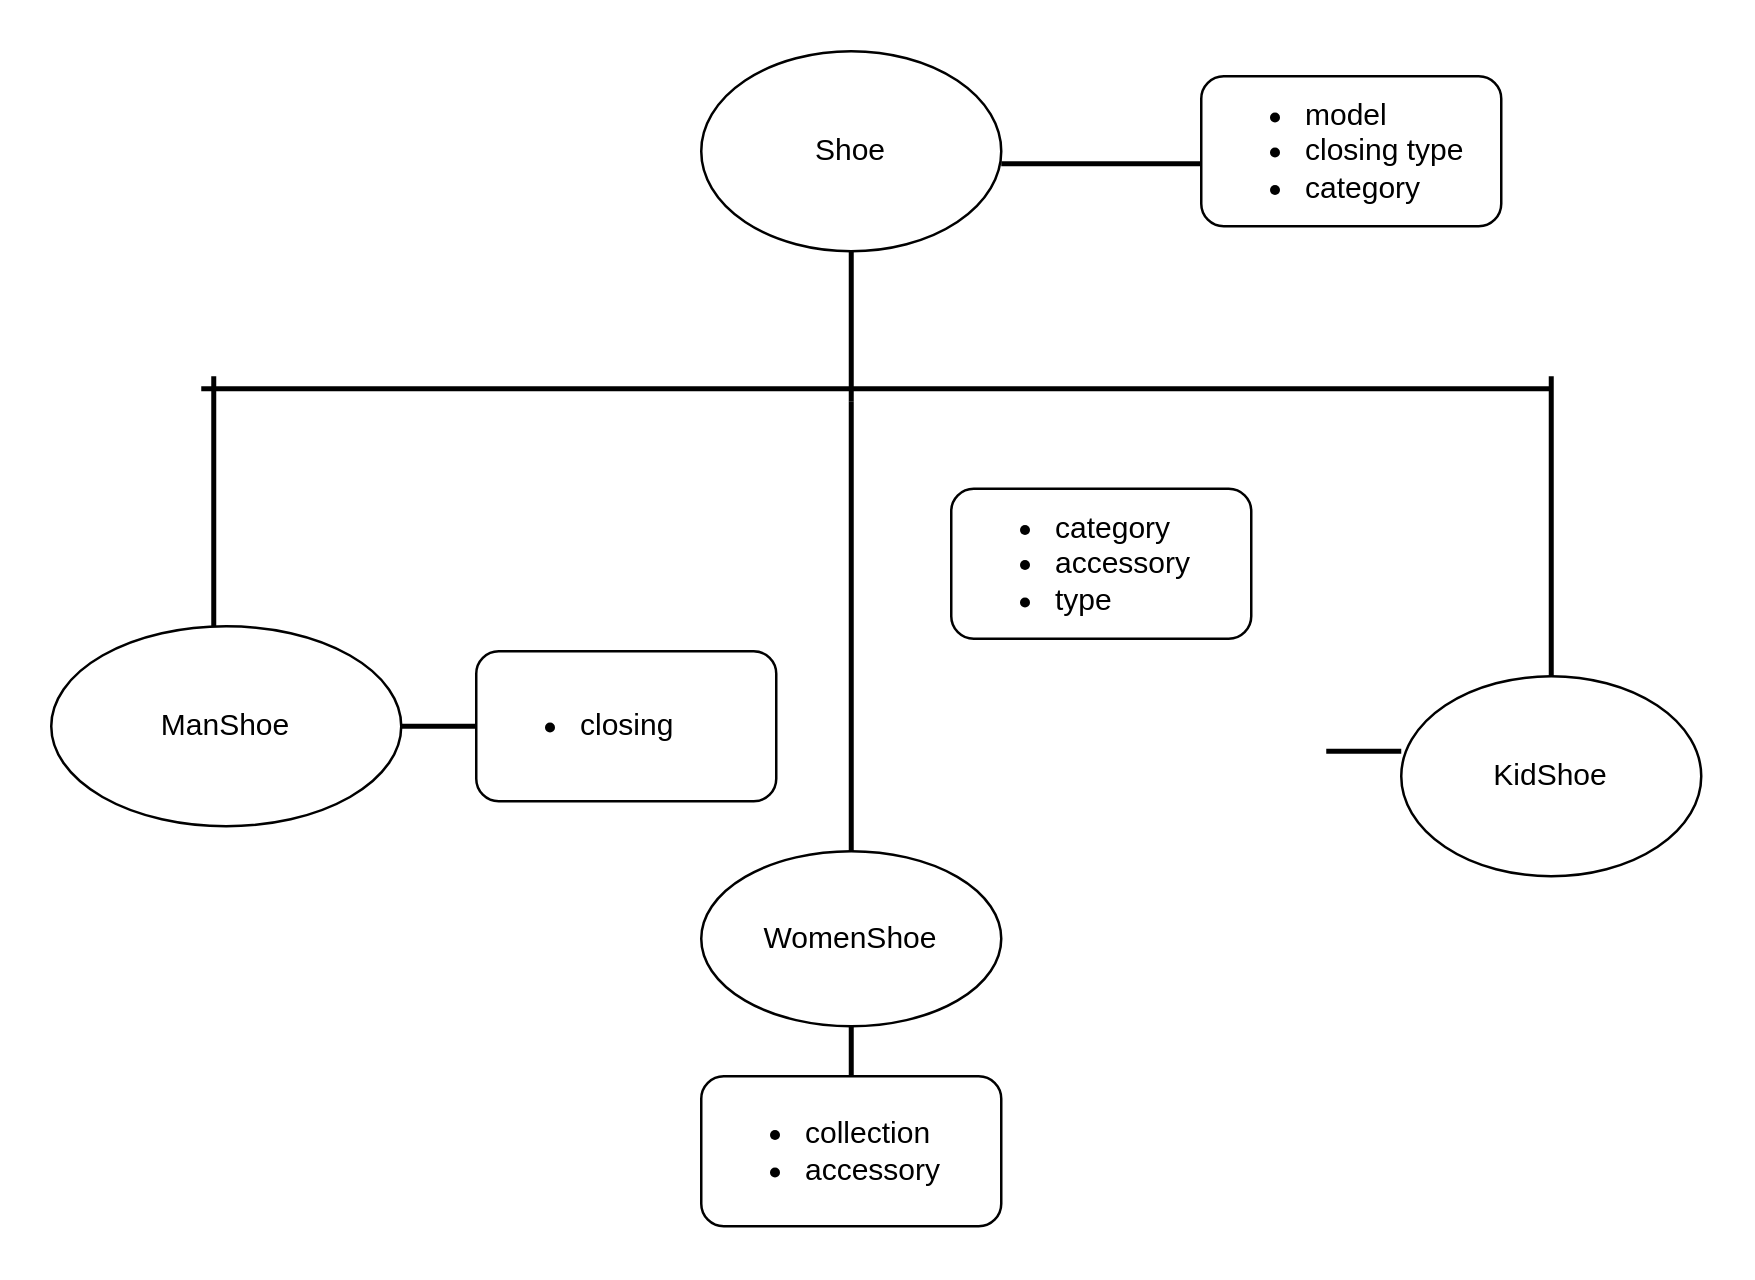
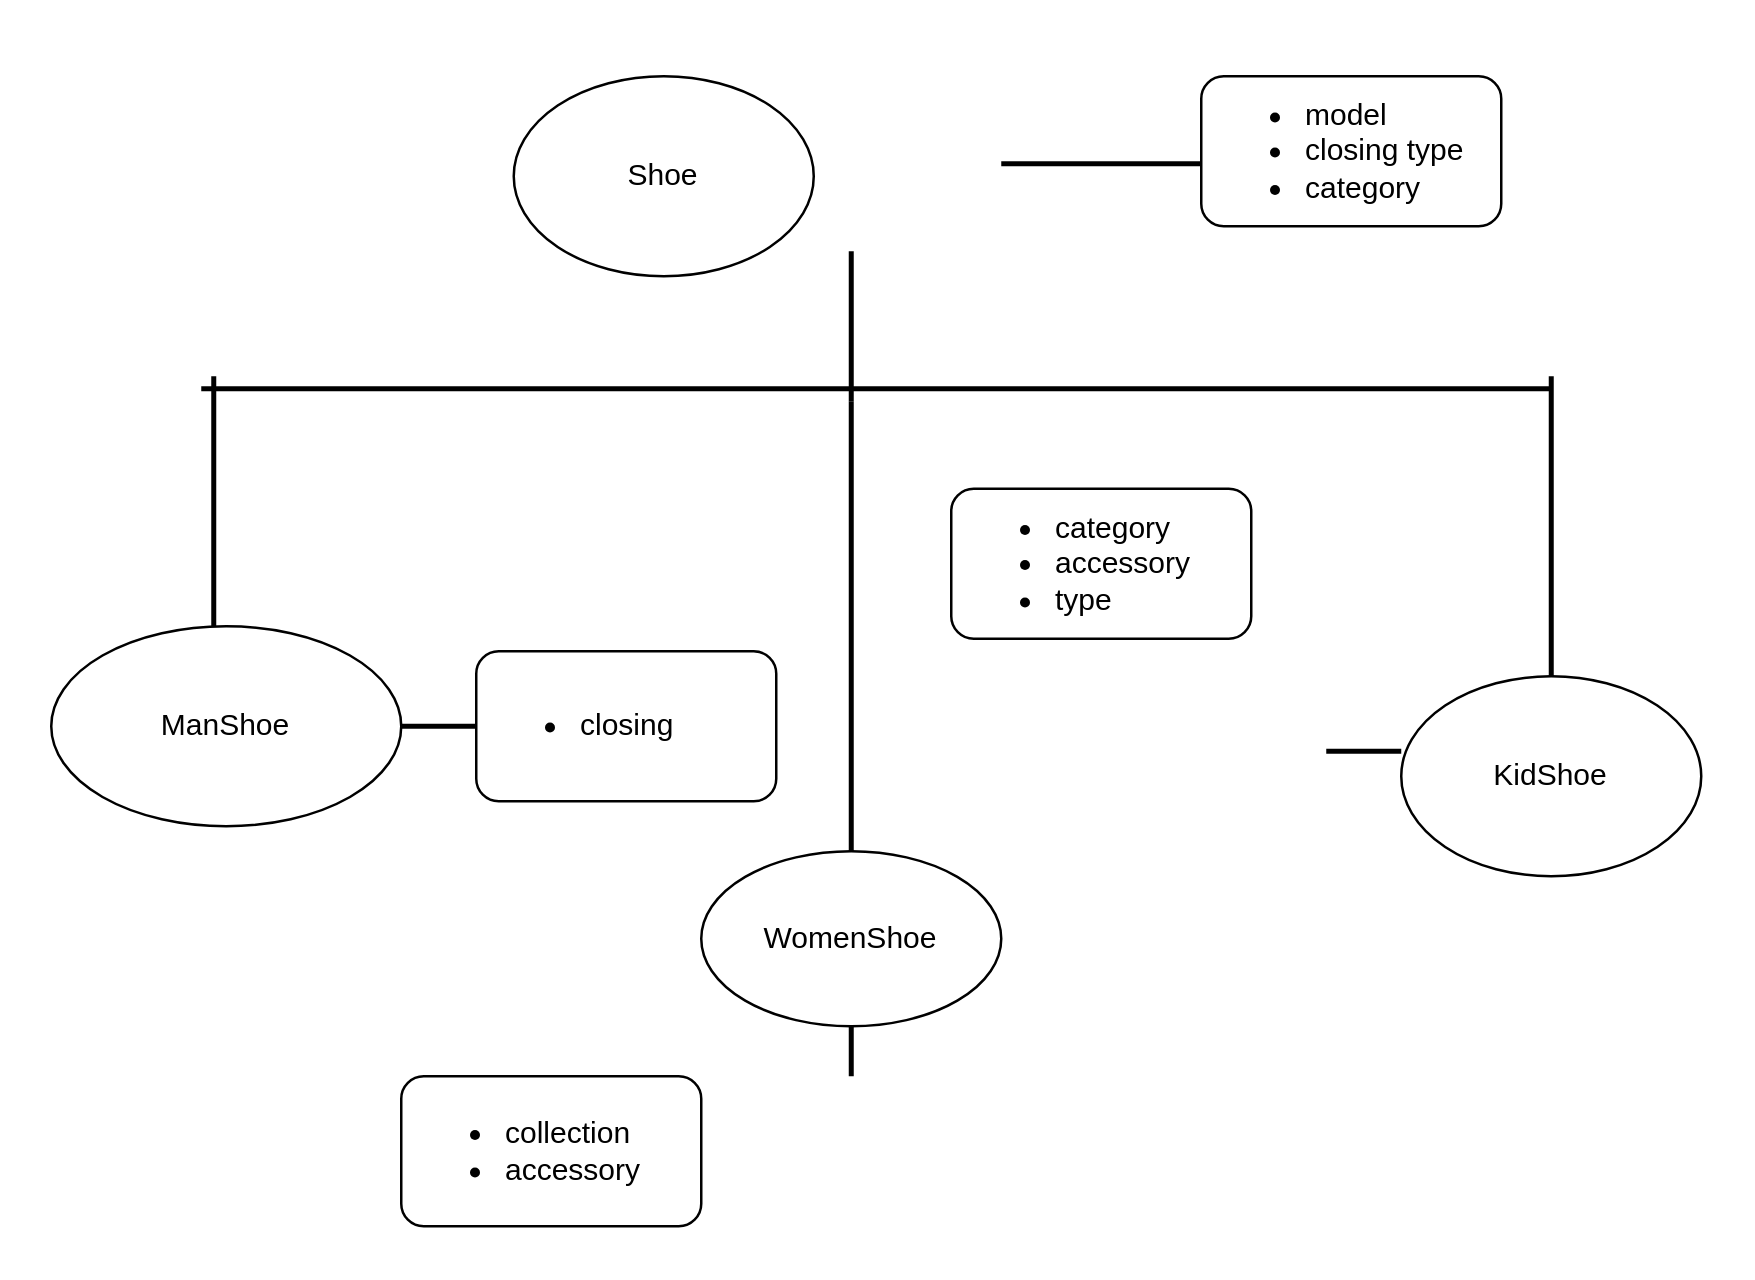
node "Shoe": moved (851, 151) -> (664, 176)
node "collection accessory": moved (851, 1151) -> (551, 1151)
